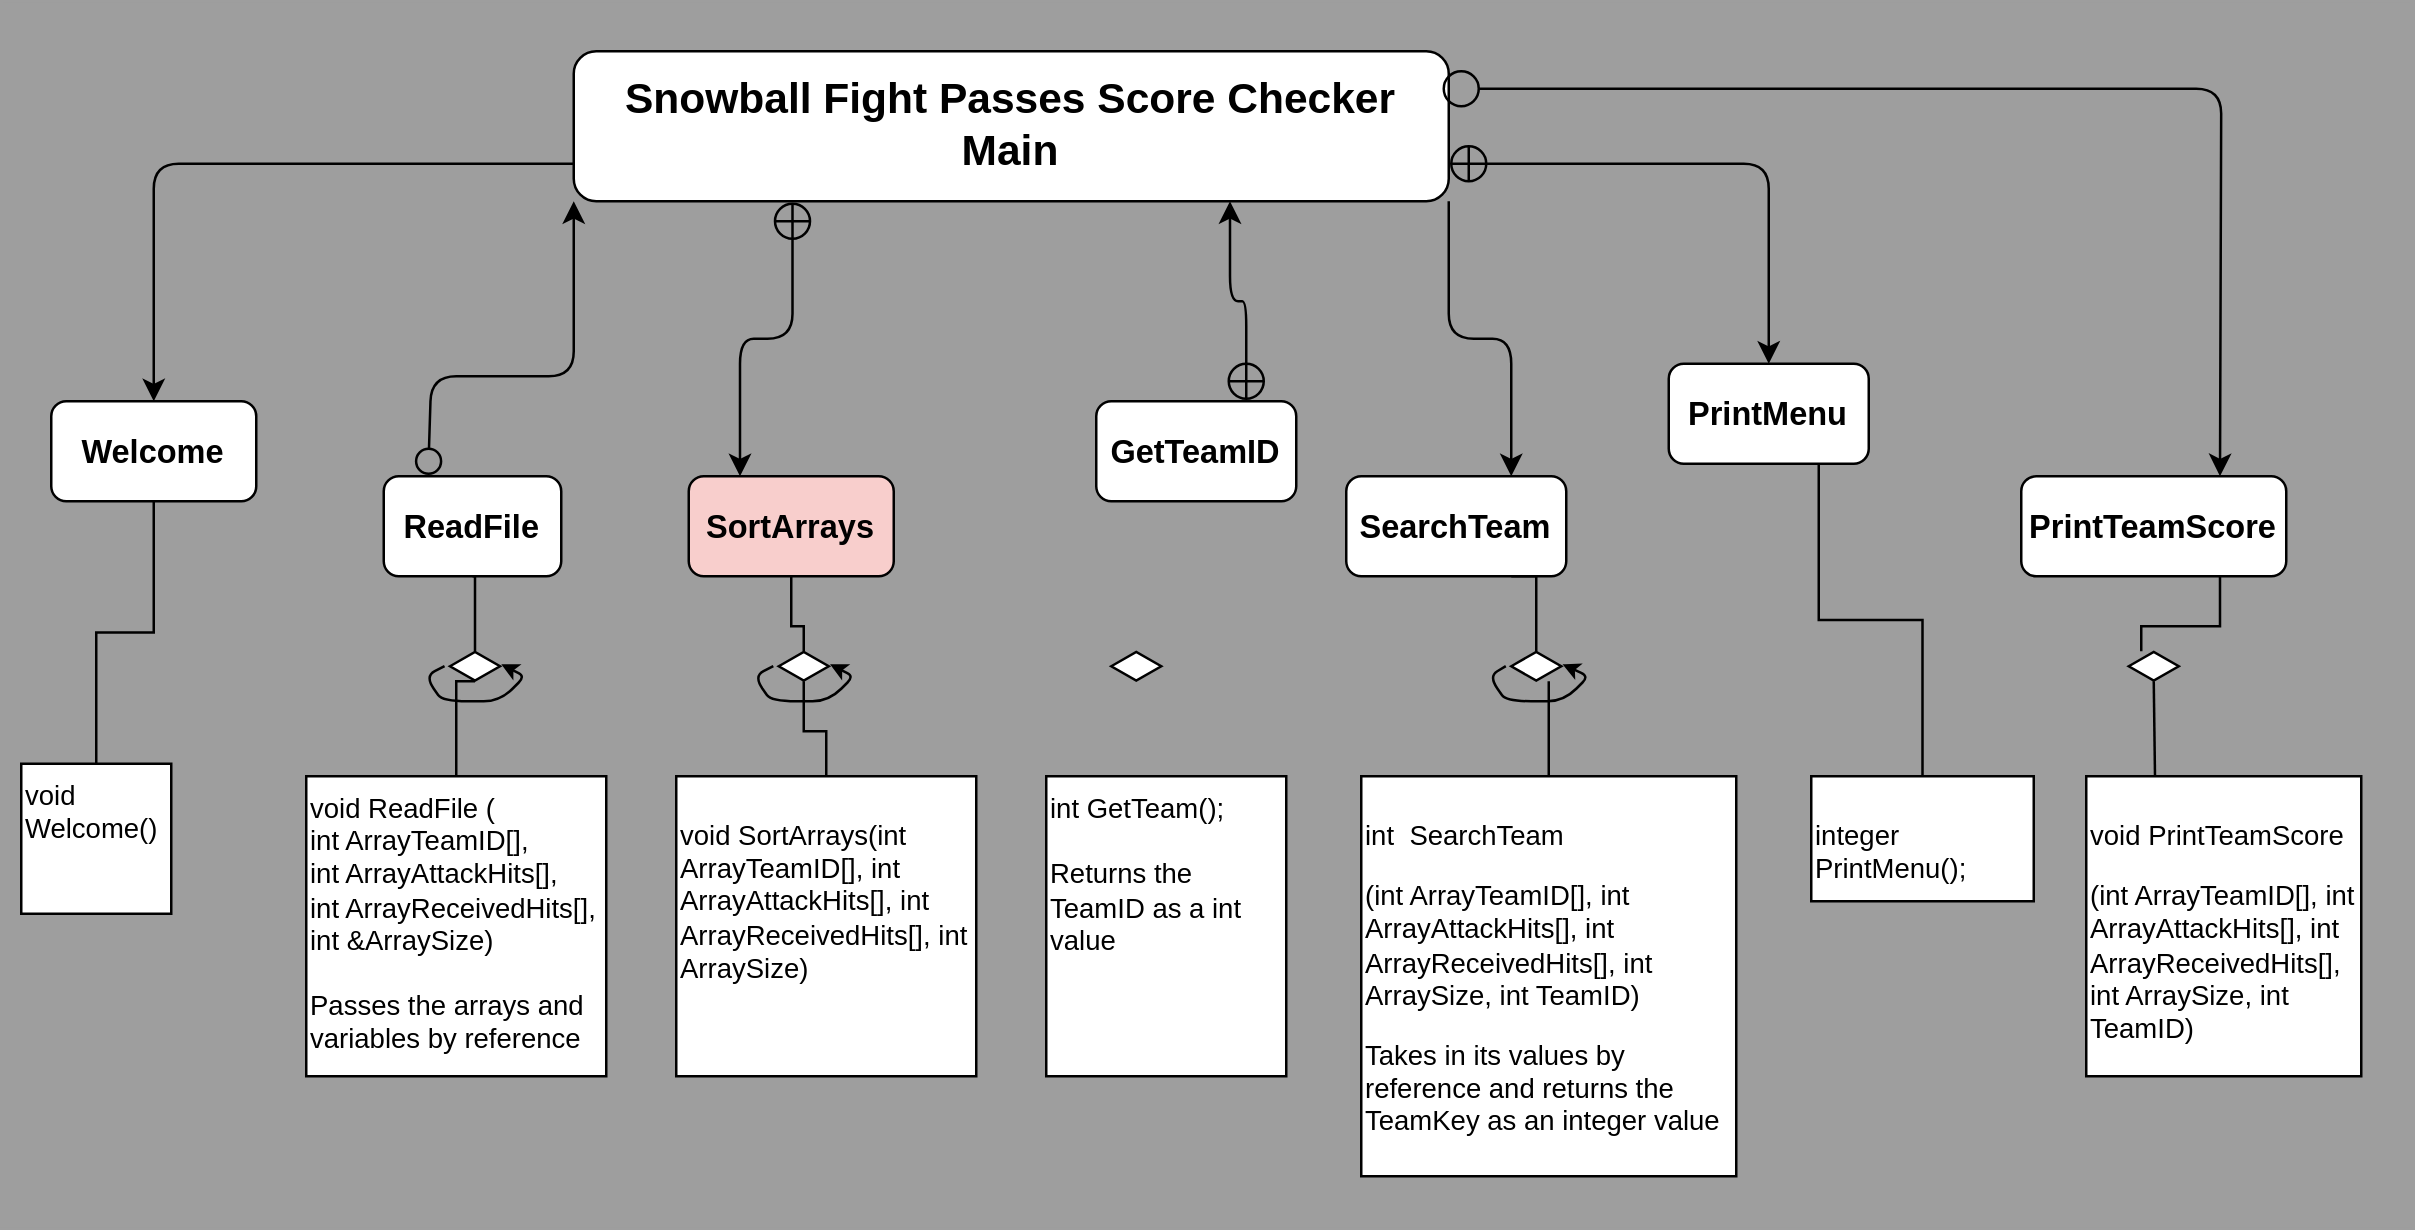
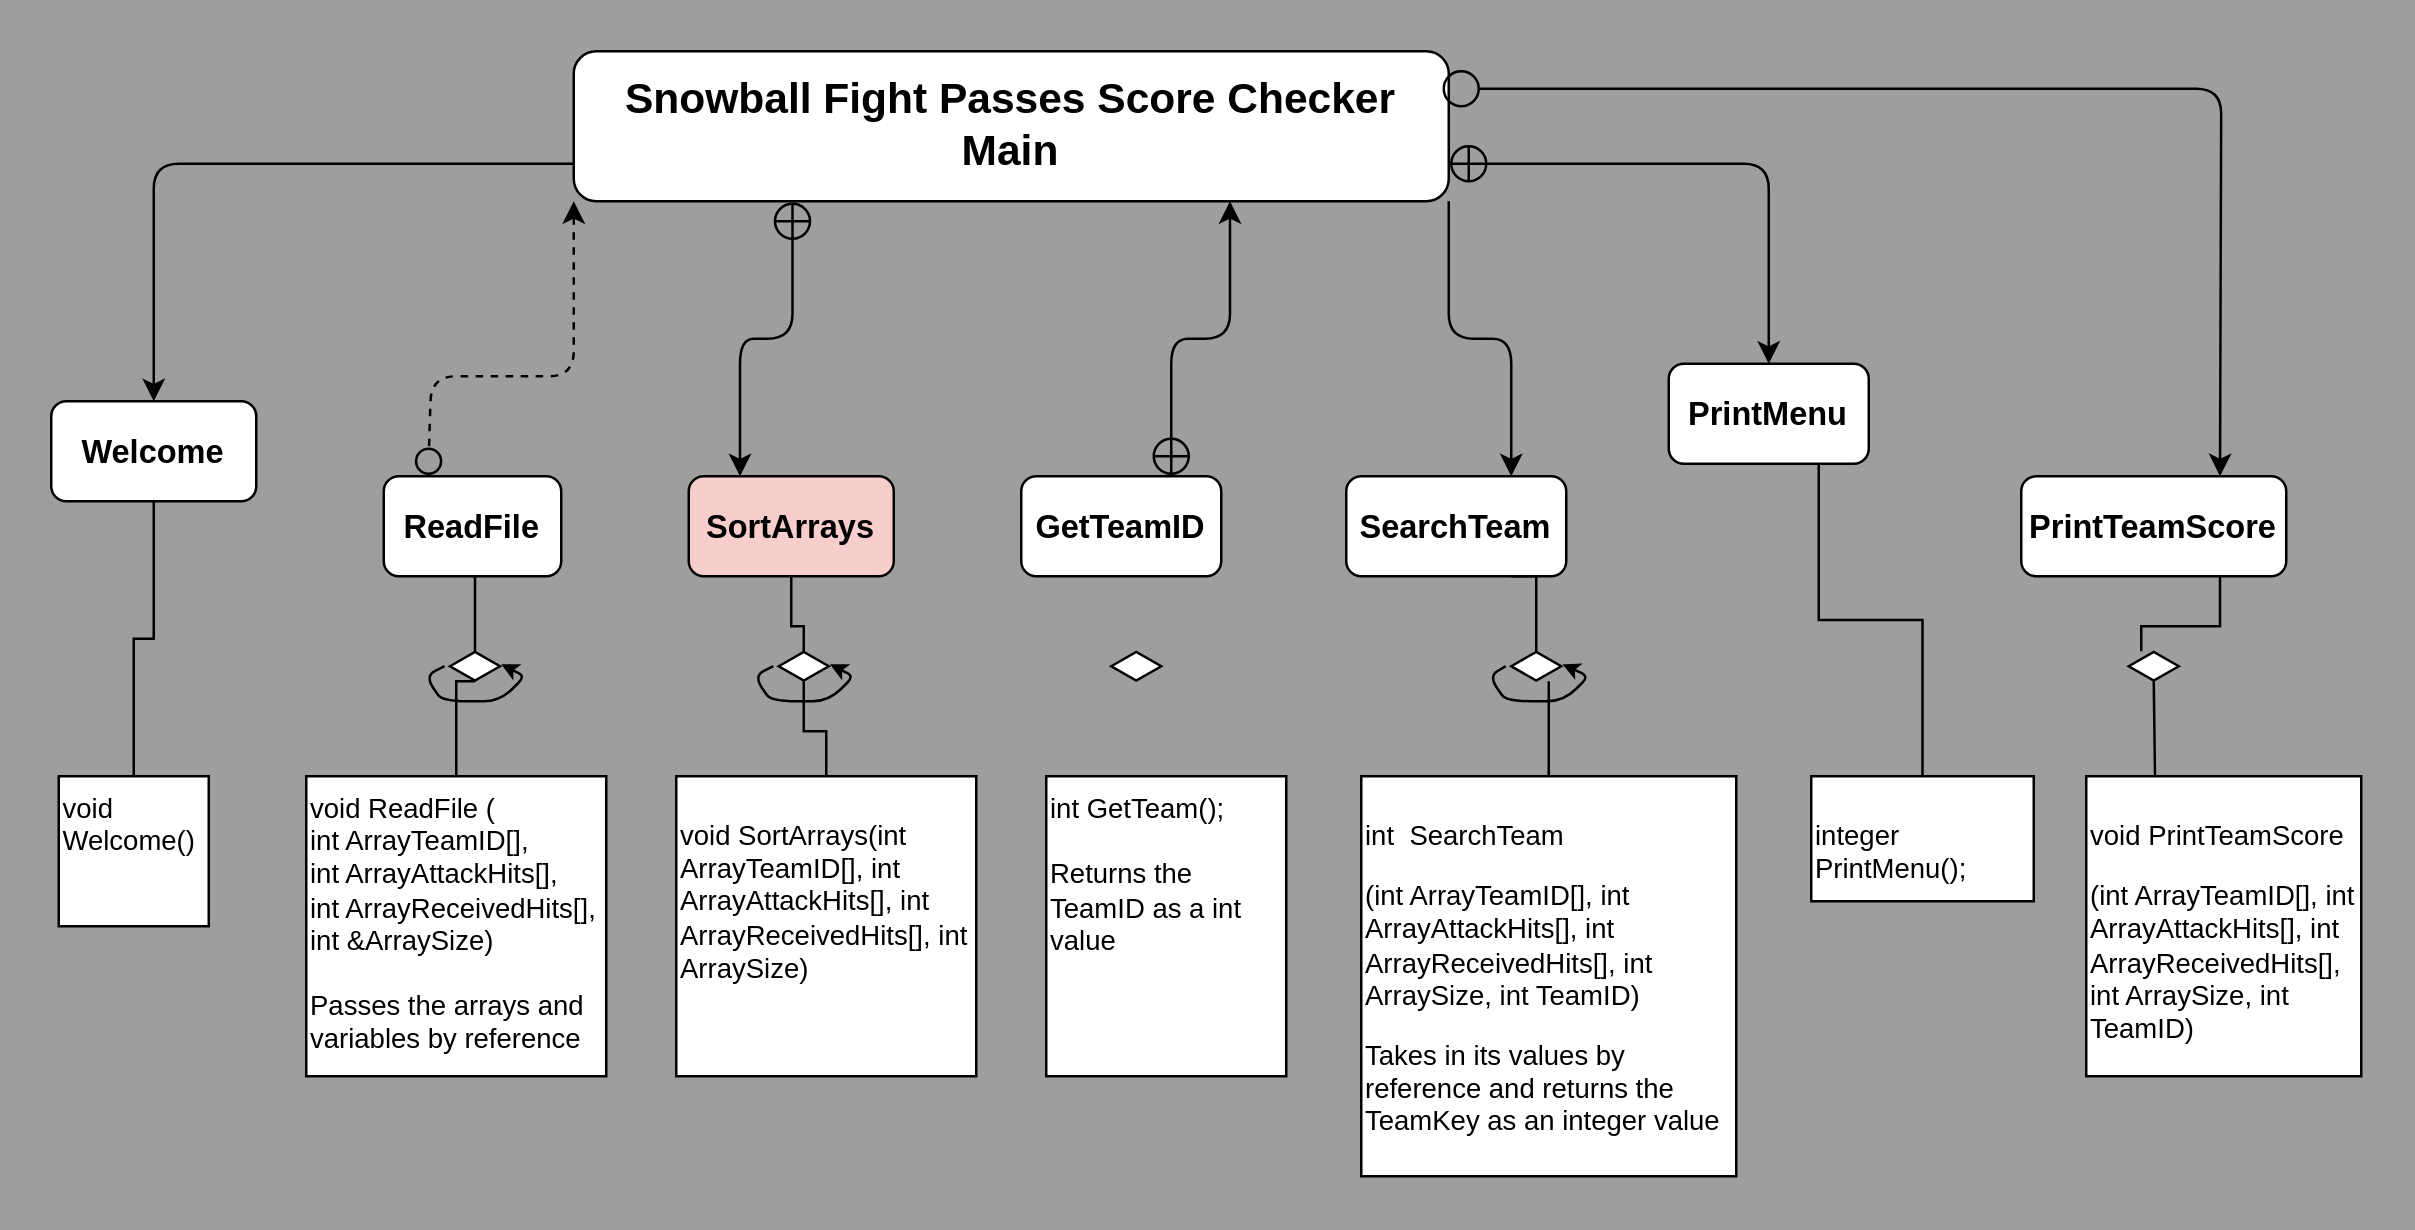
edge "Snowball Fight Passes Score Checker Main" -- "ReadFile": style solid -> dashed
node "GetTeamID": moved (1196, 451) -> (1121, 526)
node "void Welcome()": moved (96, 839) -> (134, 851)
